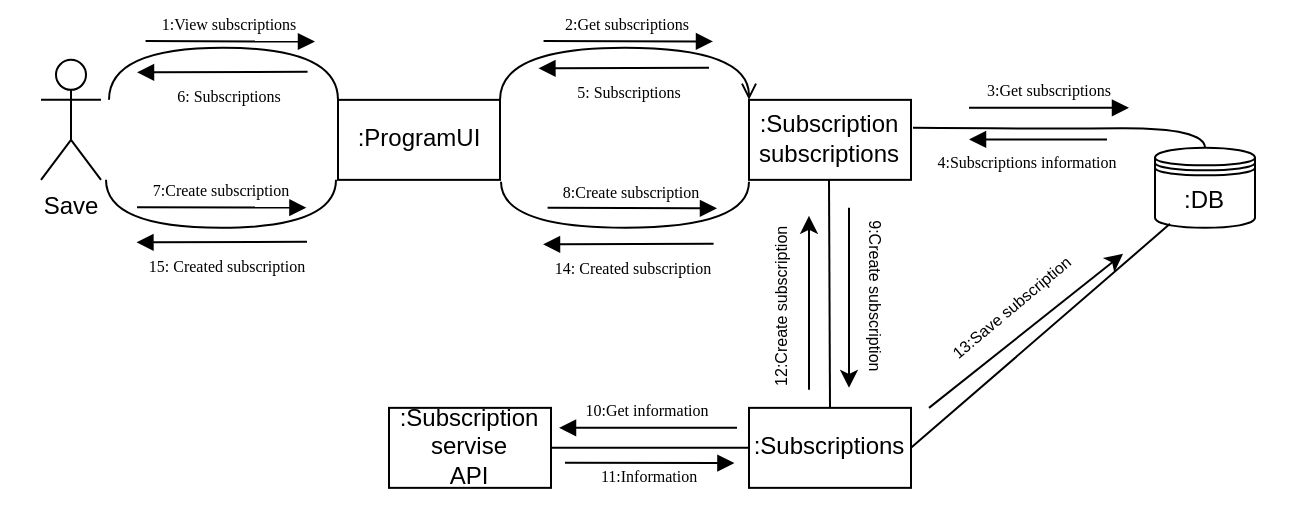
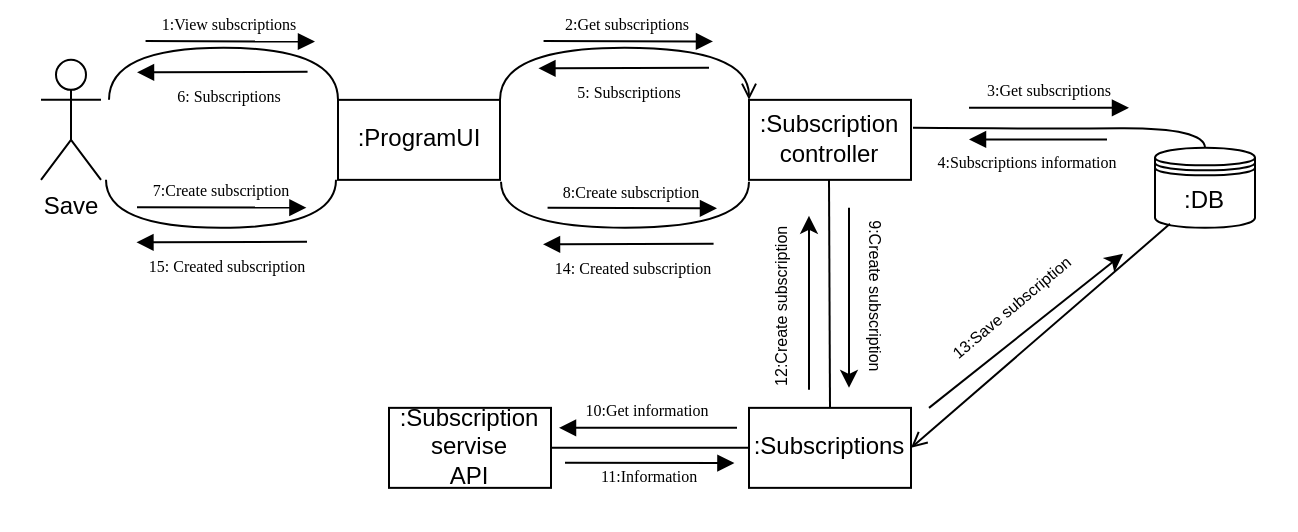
node ":Subscription subscriptions": label ":Subscription subscriptions" -> ":Subscription controller"
edge ":DB" -- ":Subscriptions": arrowhead none -> open
